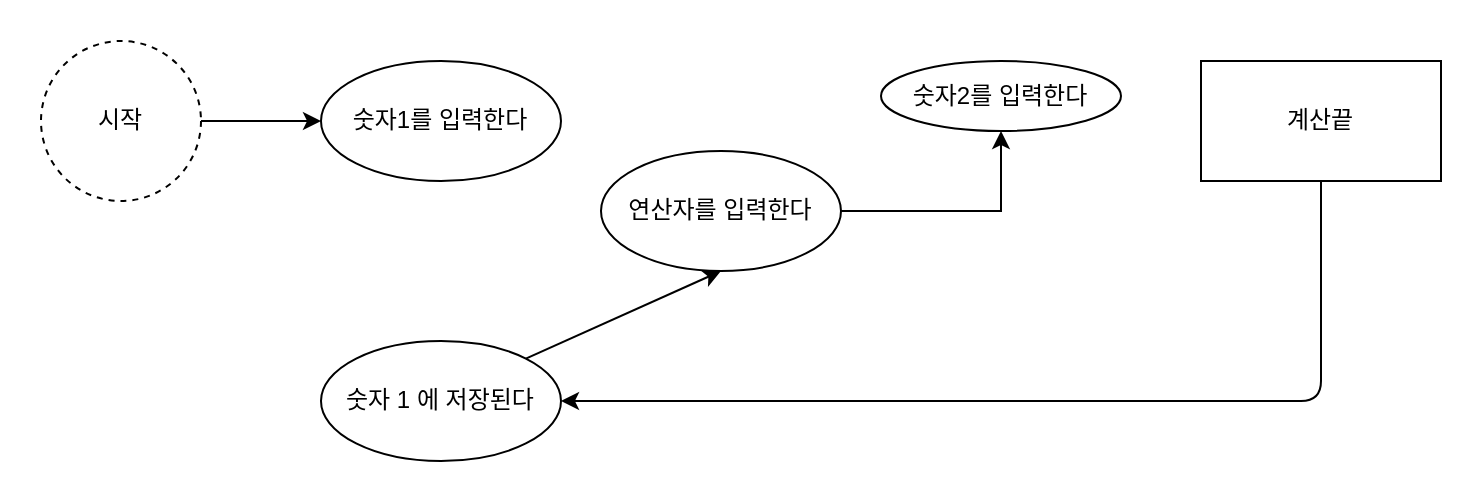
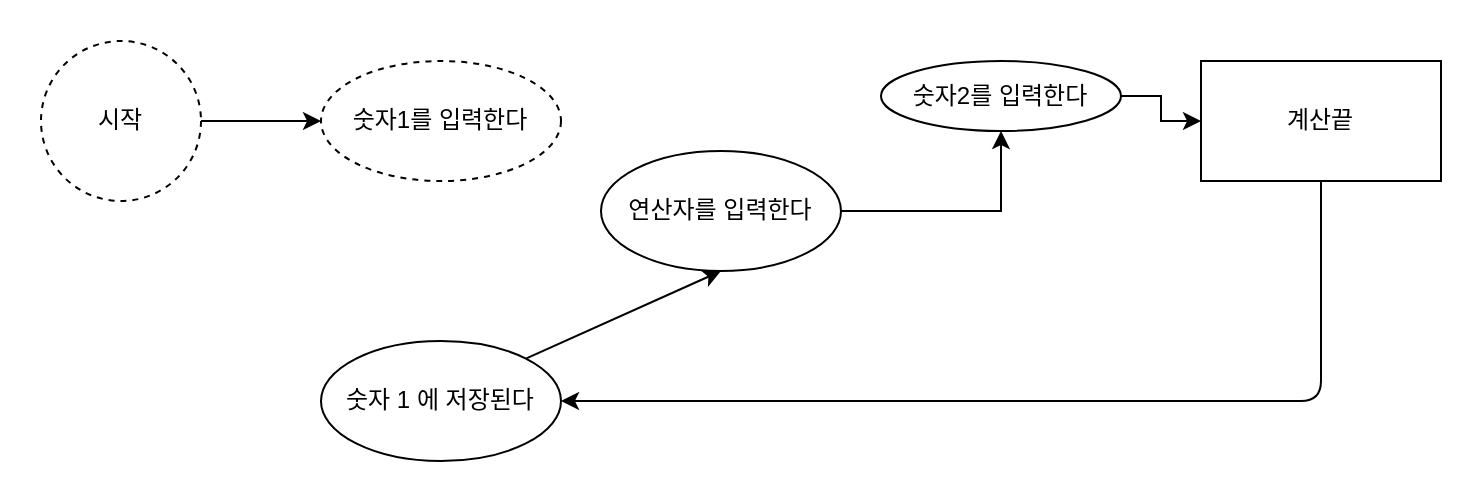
edge "숫자2를 입력한다" -> "계산끝": added
node "숫자1를 입력한다": style solid -> dashed
